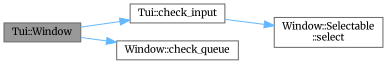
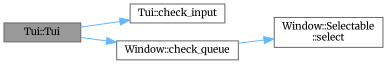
edge "Tui::check_input" -> "Window::Selectable ::select": now "Window::check_queue" -> "Window::Selectable ::select"
node "Tui::Window": label "Tui::Window" -> "Tui::Tui"
